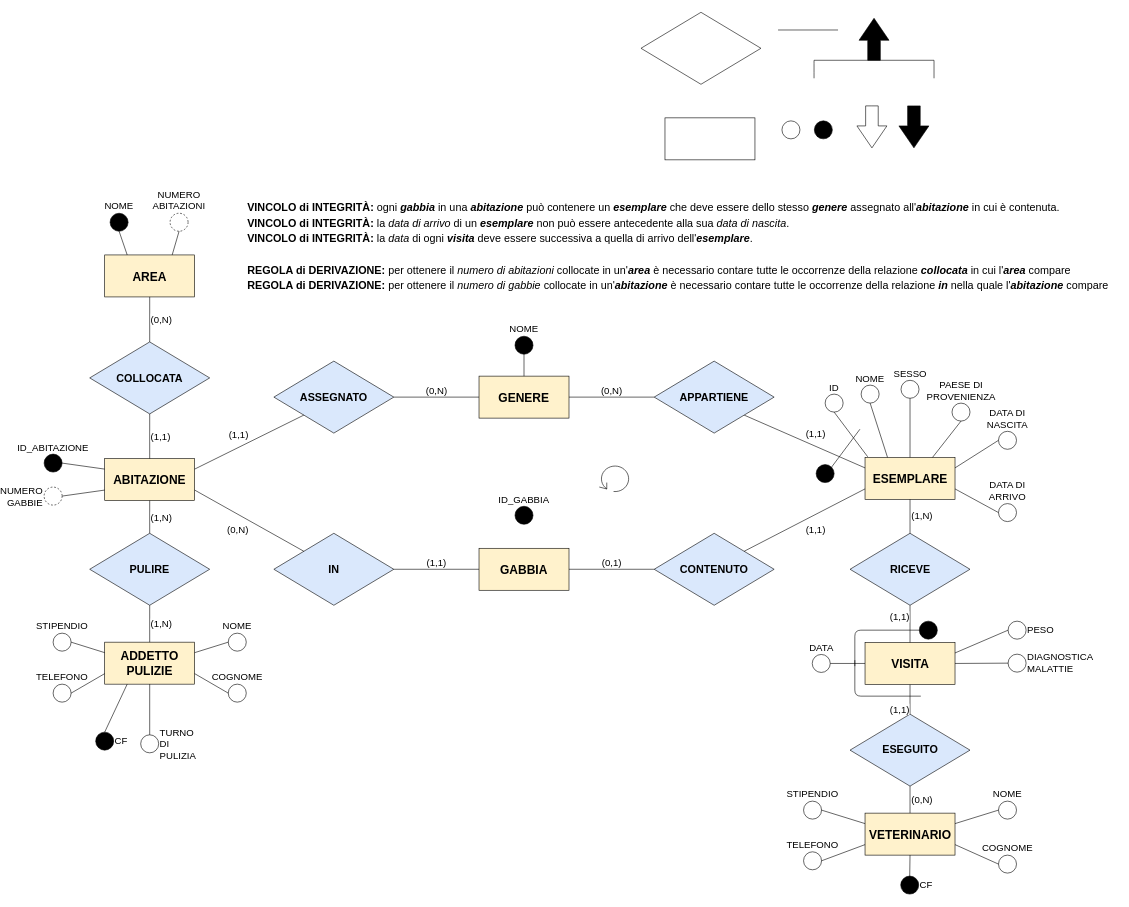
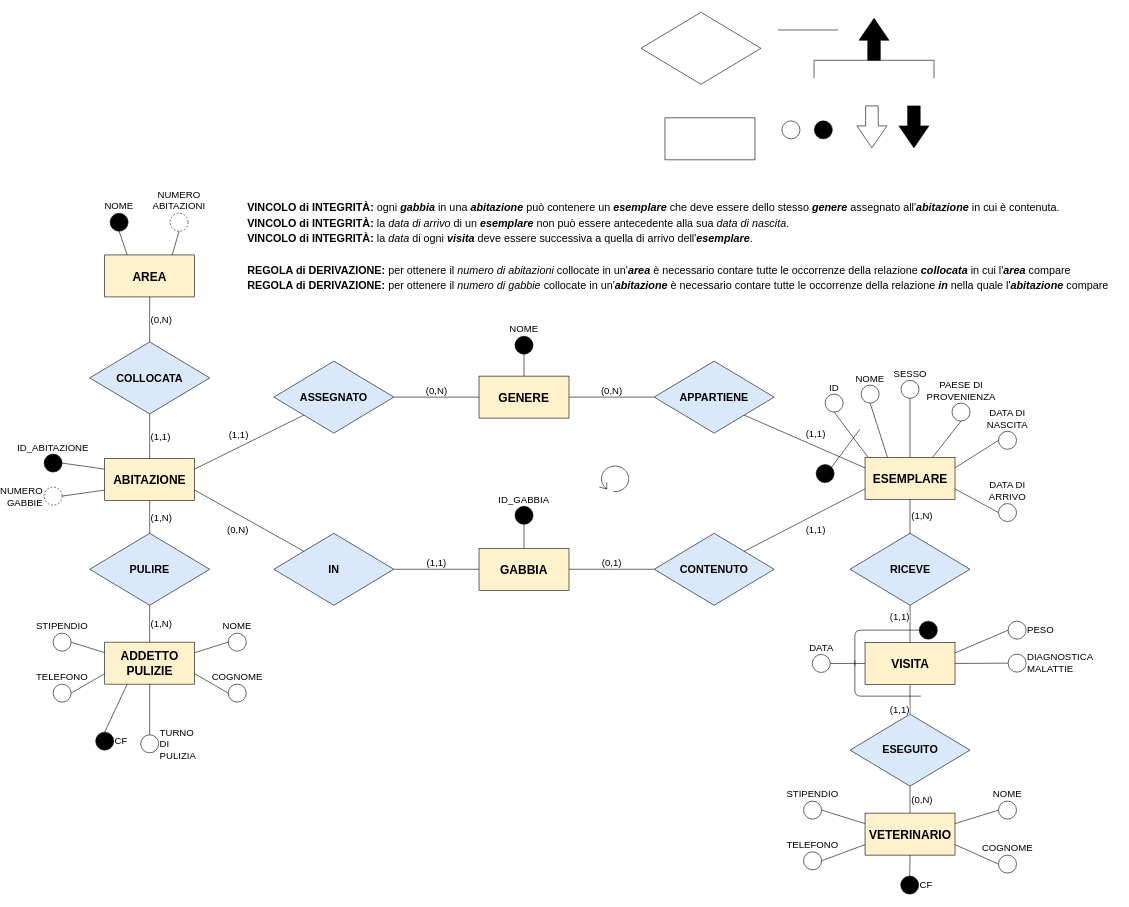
edge "ID_GABBIA" -- "GABBIA": added
